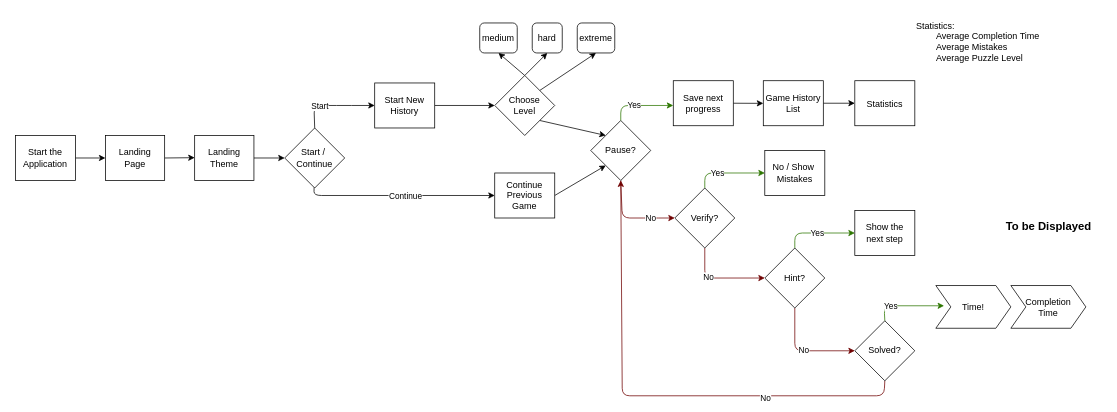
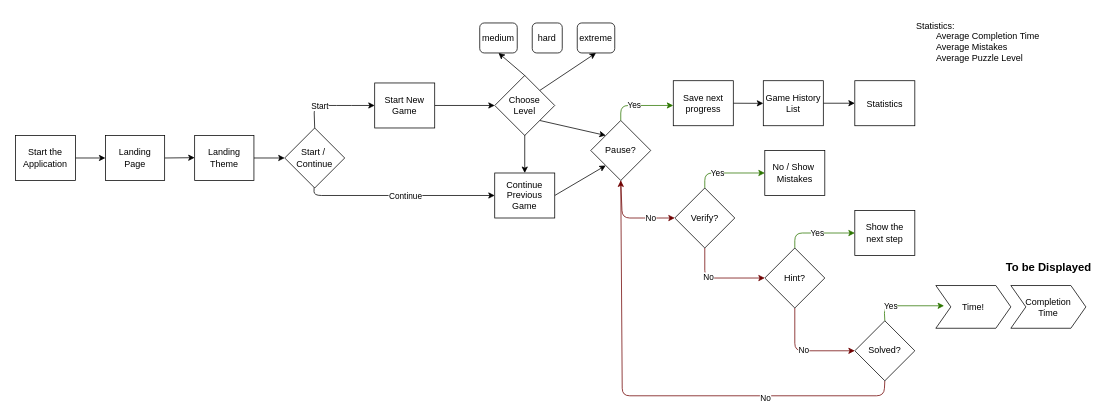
edge "Choose Level" -> "hard": now "Choose Level" -> "Continue Previous Game"
node "Start New History": label "Start New History" -> "Start New Game"
node "To be Displayed": moved (1048, 225) -> (1048, 267)
